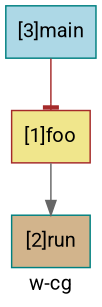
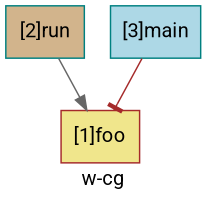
edge "[1]foo" -> "[2]run": reversed
